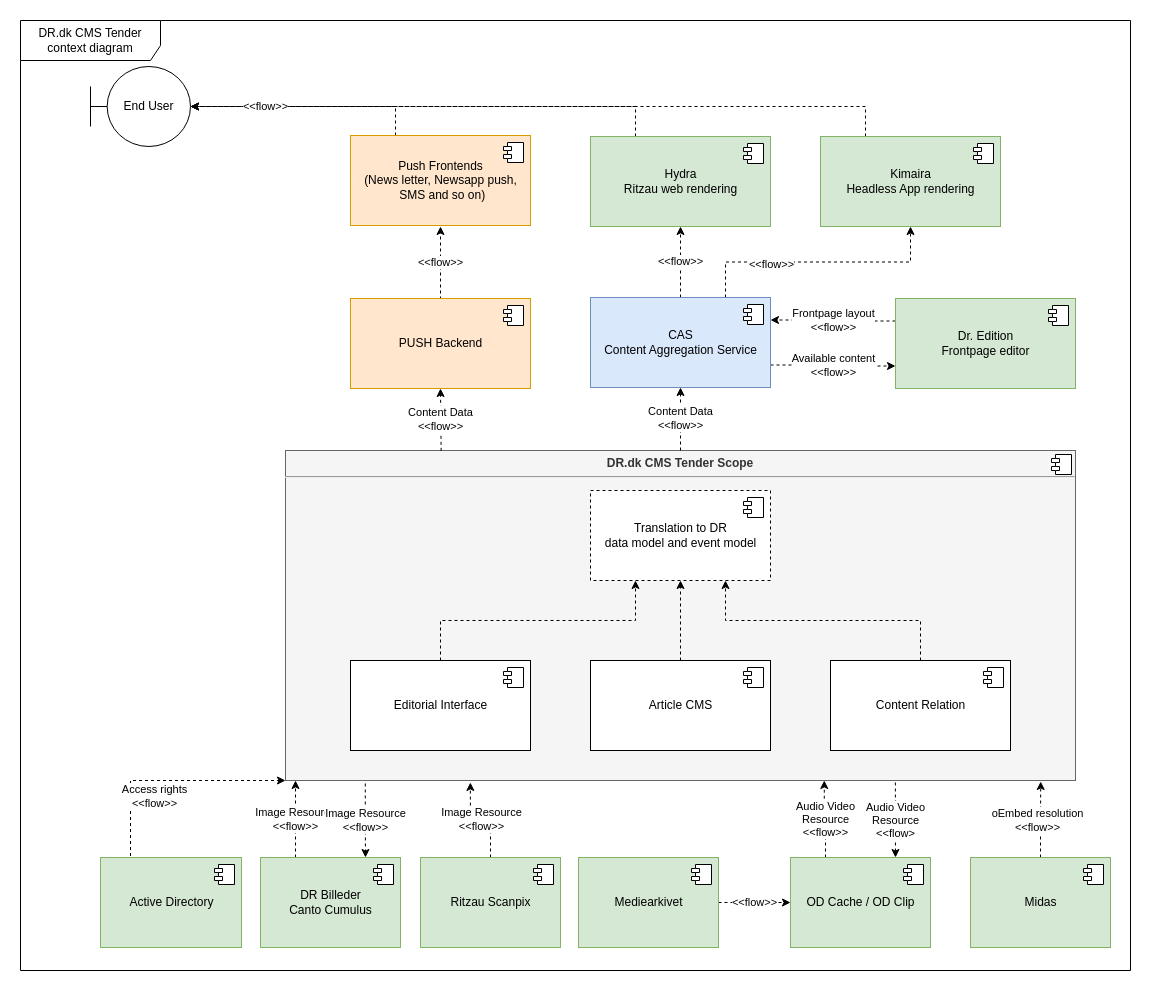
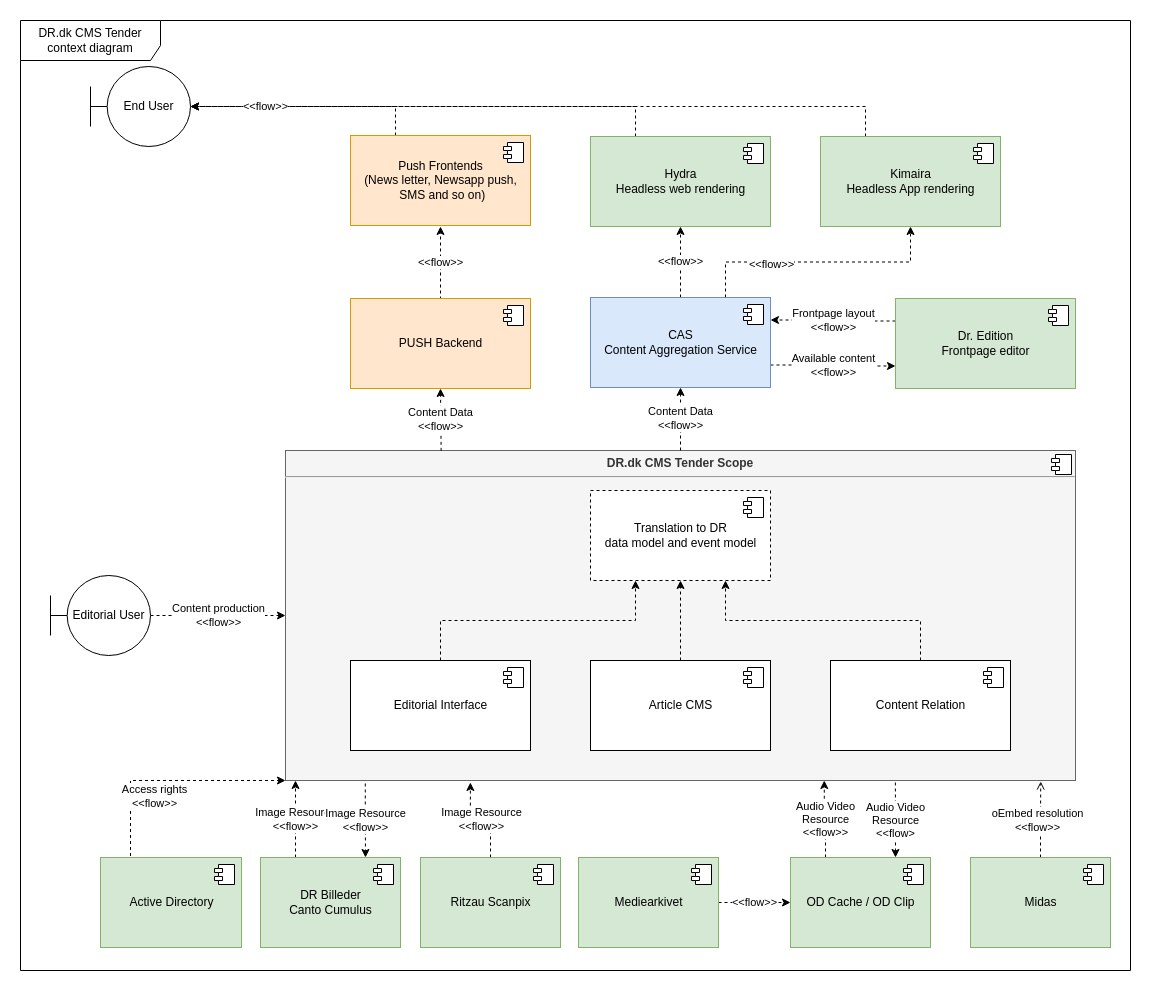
node "Hydra Ritzau web rendering": label "Hydra Ritzau web rendering" -> "Hydra Headless web rendering"
node "Editorial User": added
edge "Editorial User" -> "DR.dk CMS Tender Scope": added, label "Content production <<flow>>"
edge "Midas" -> "DR.dk CMS Tender Scope": arrowhead classic -> open
